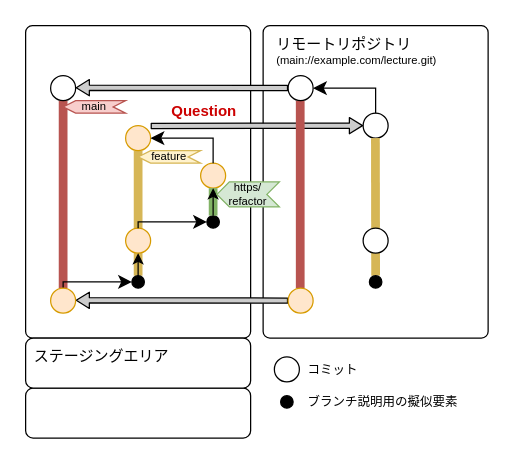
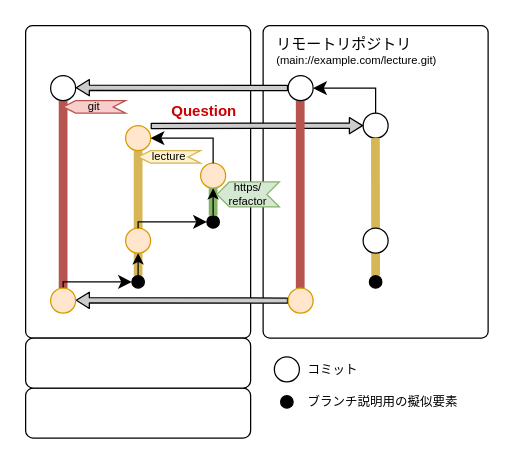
node "main": label "main" -> "git"
node "feature": label "feature" -> "lecture"
node "ステージングエリア": removed
